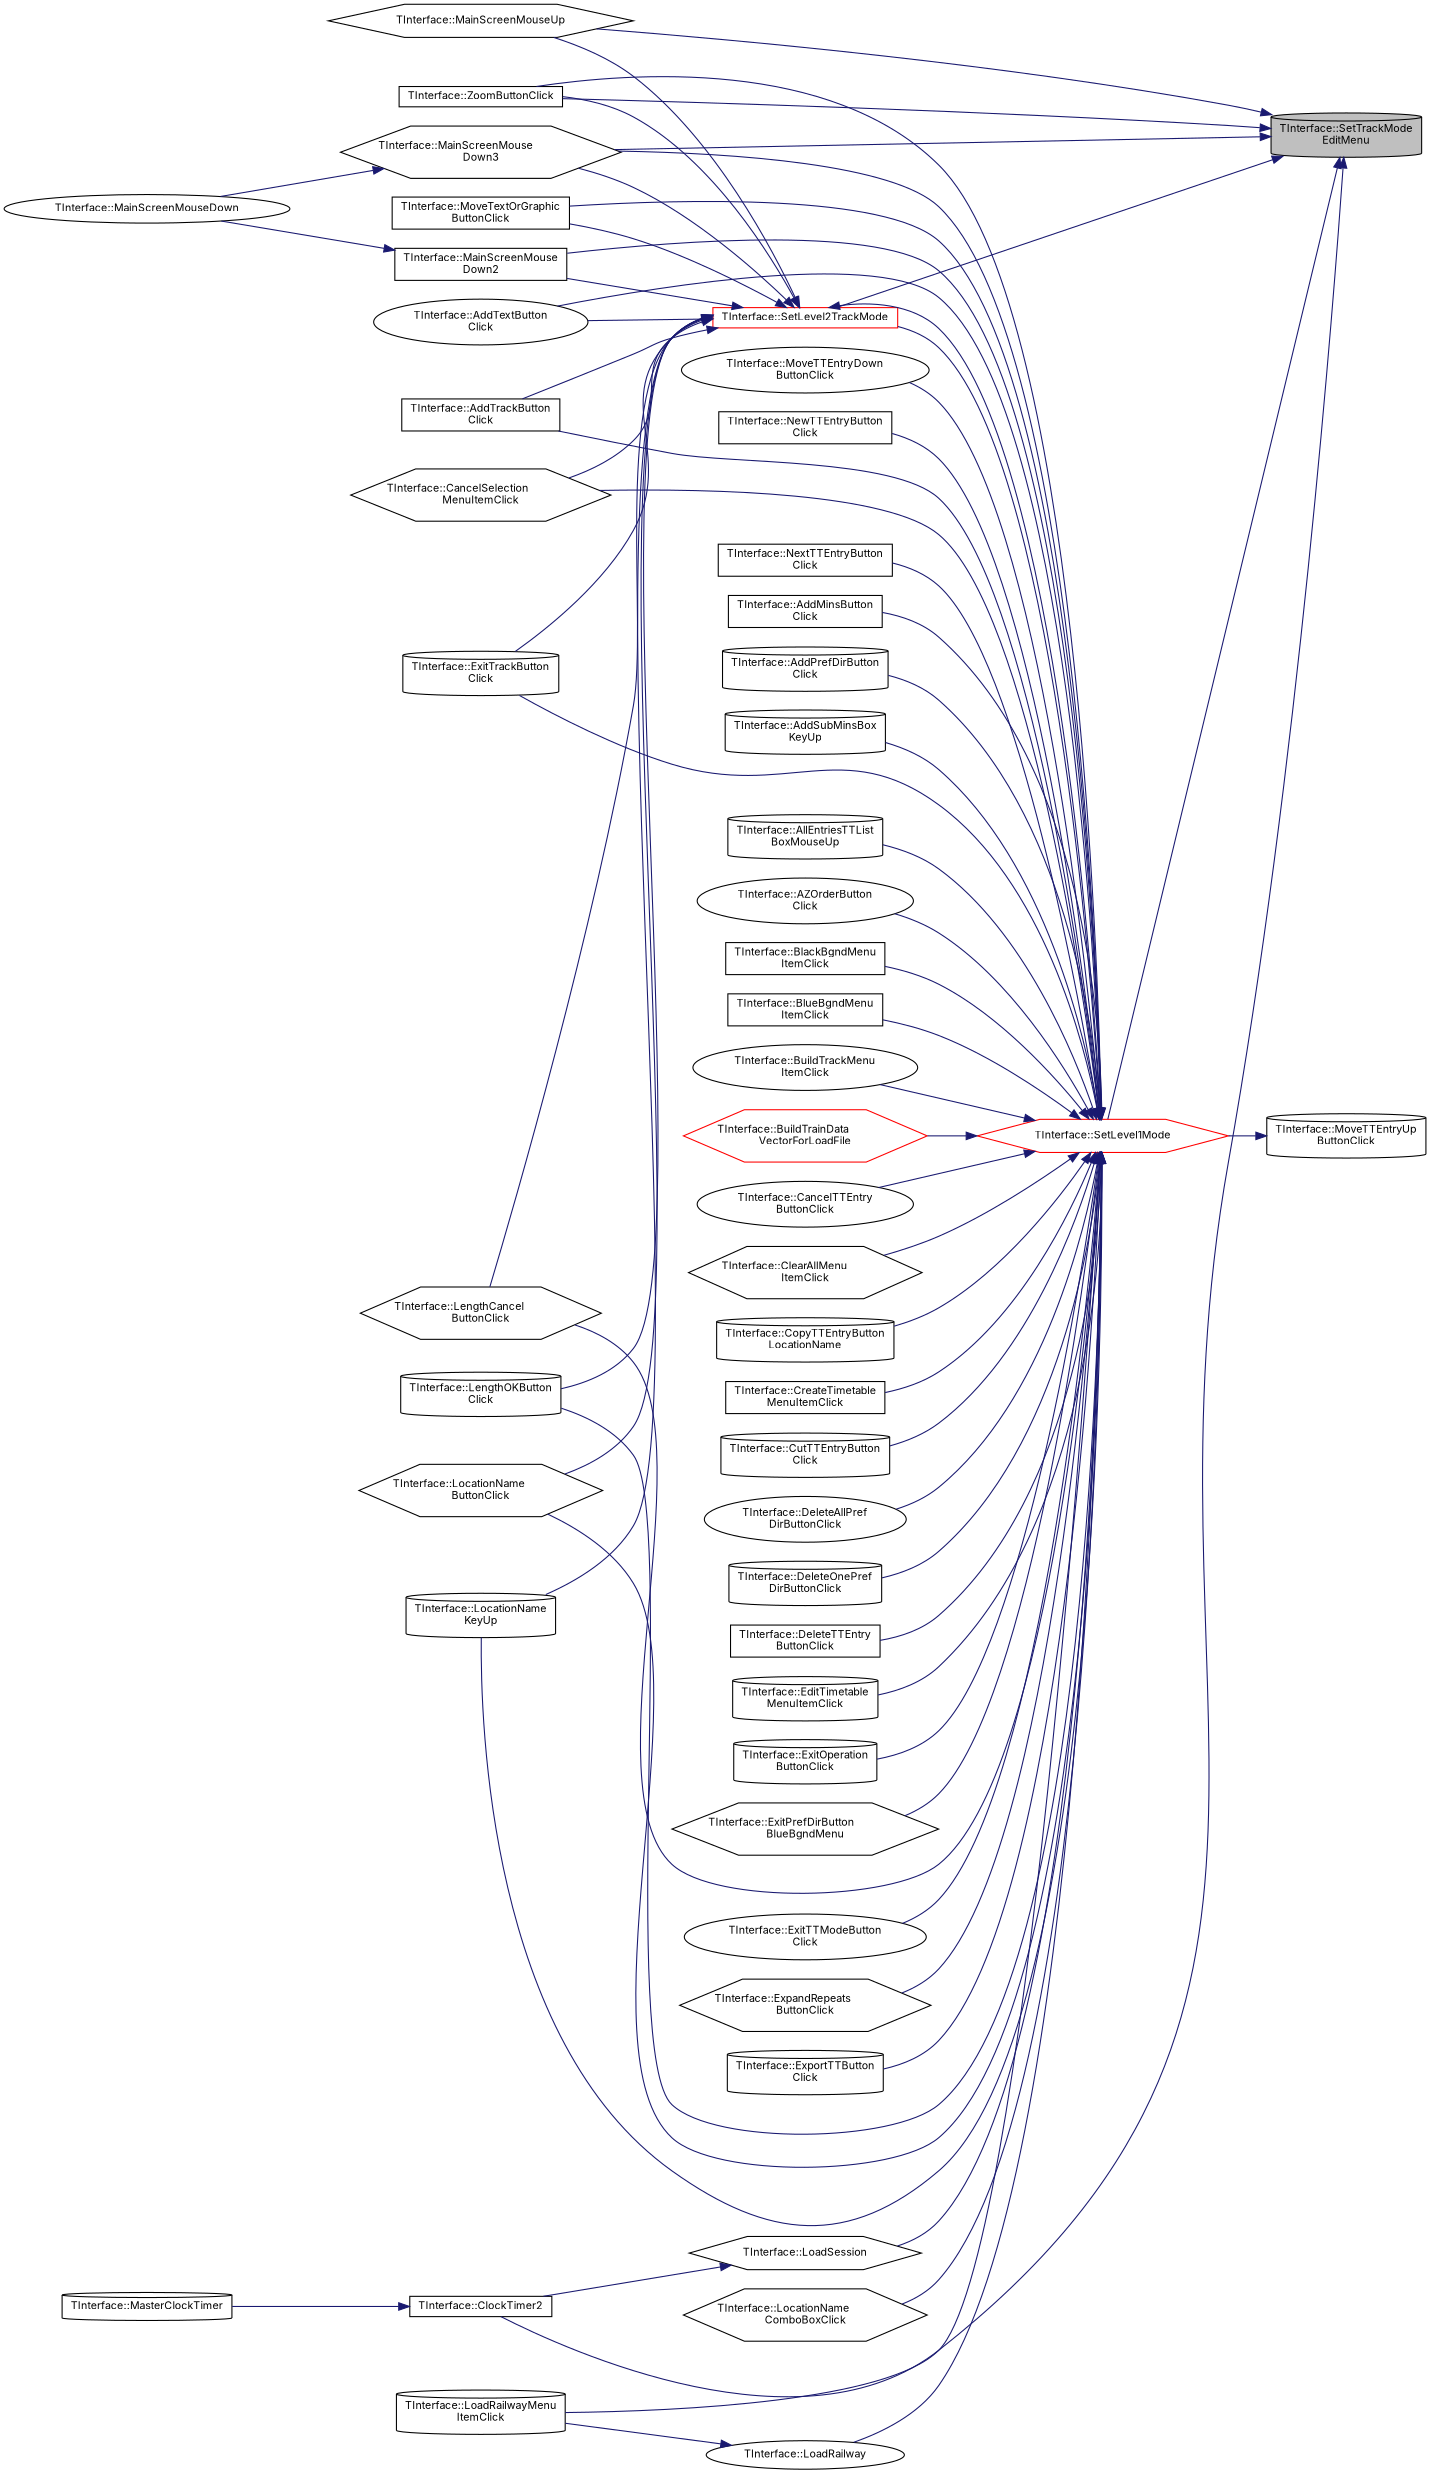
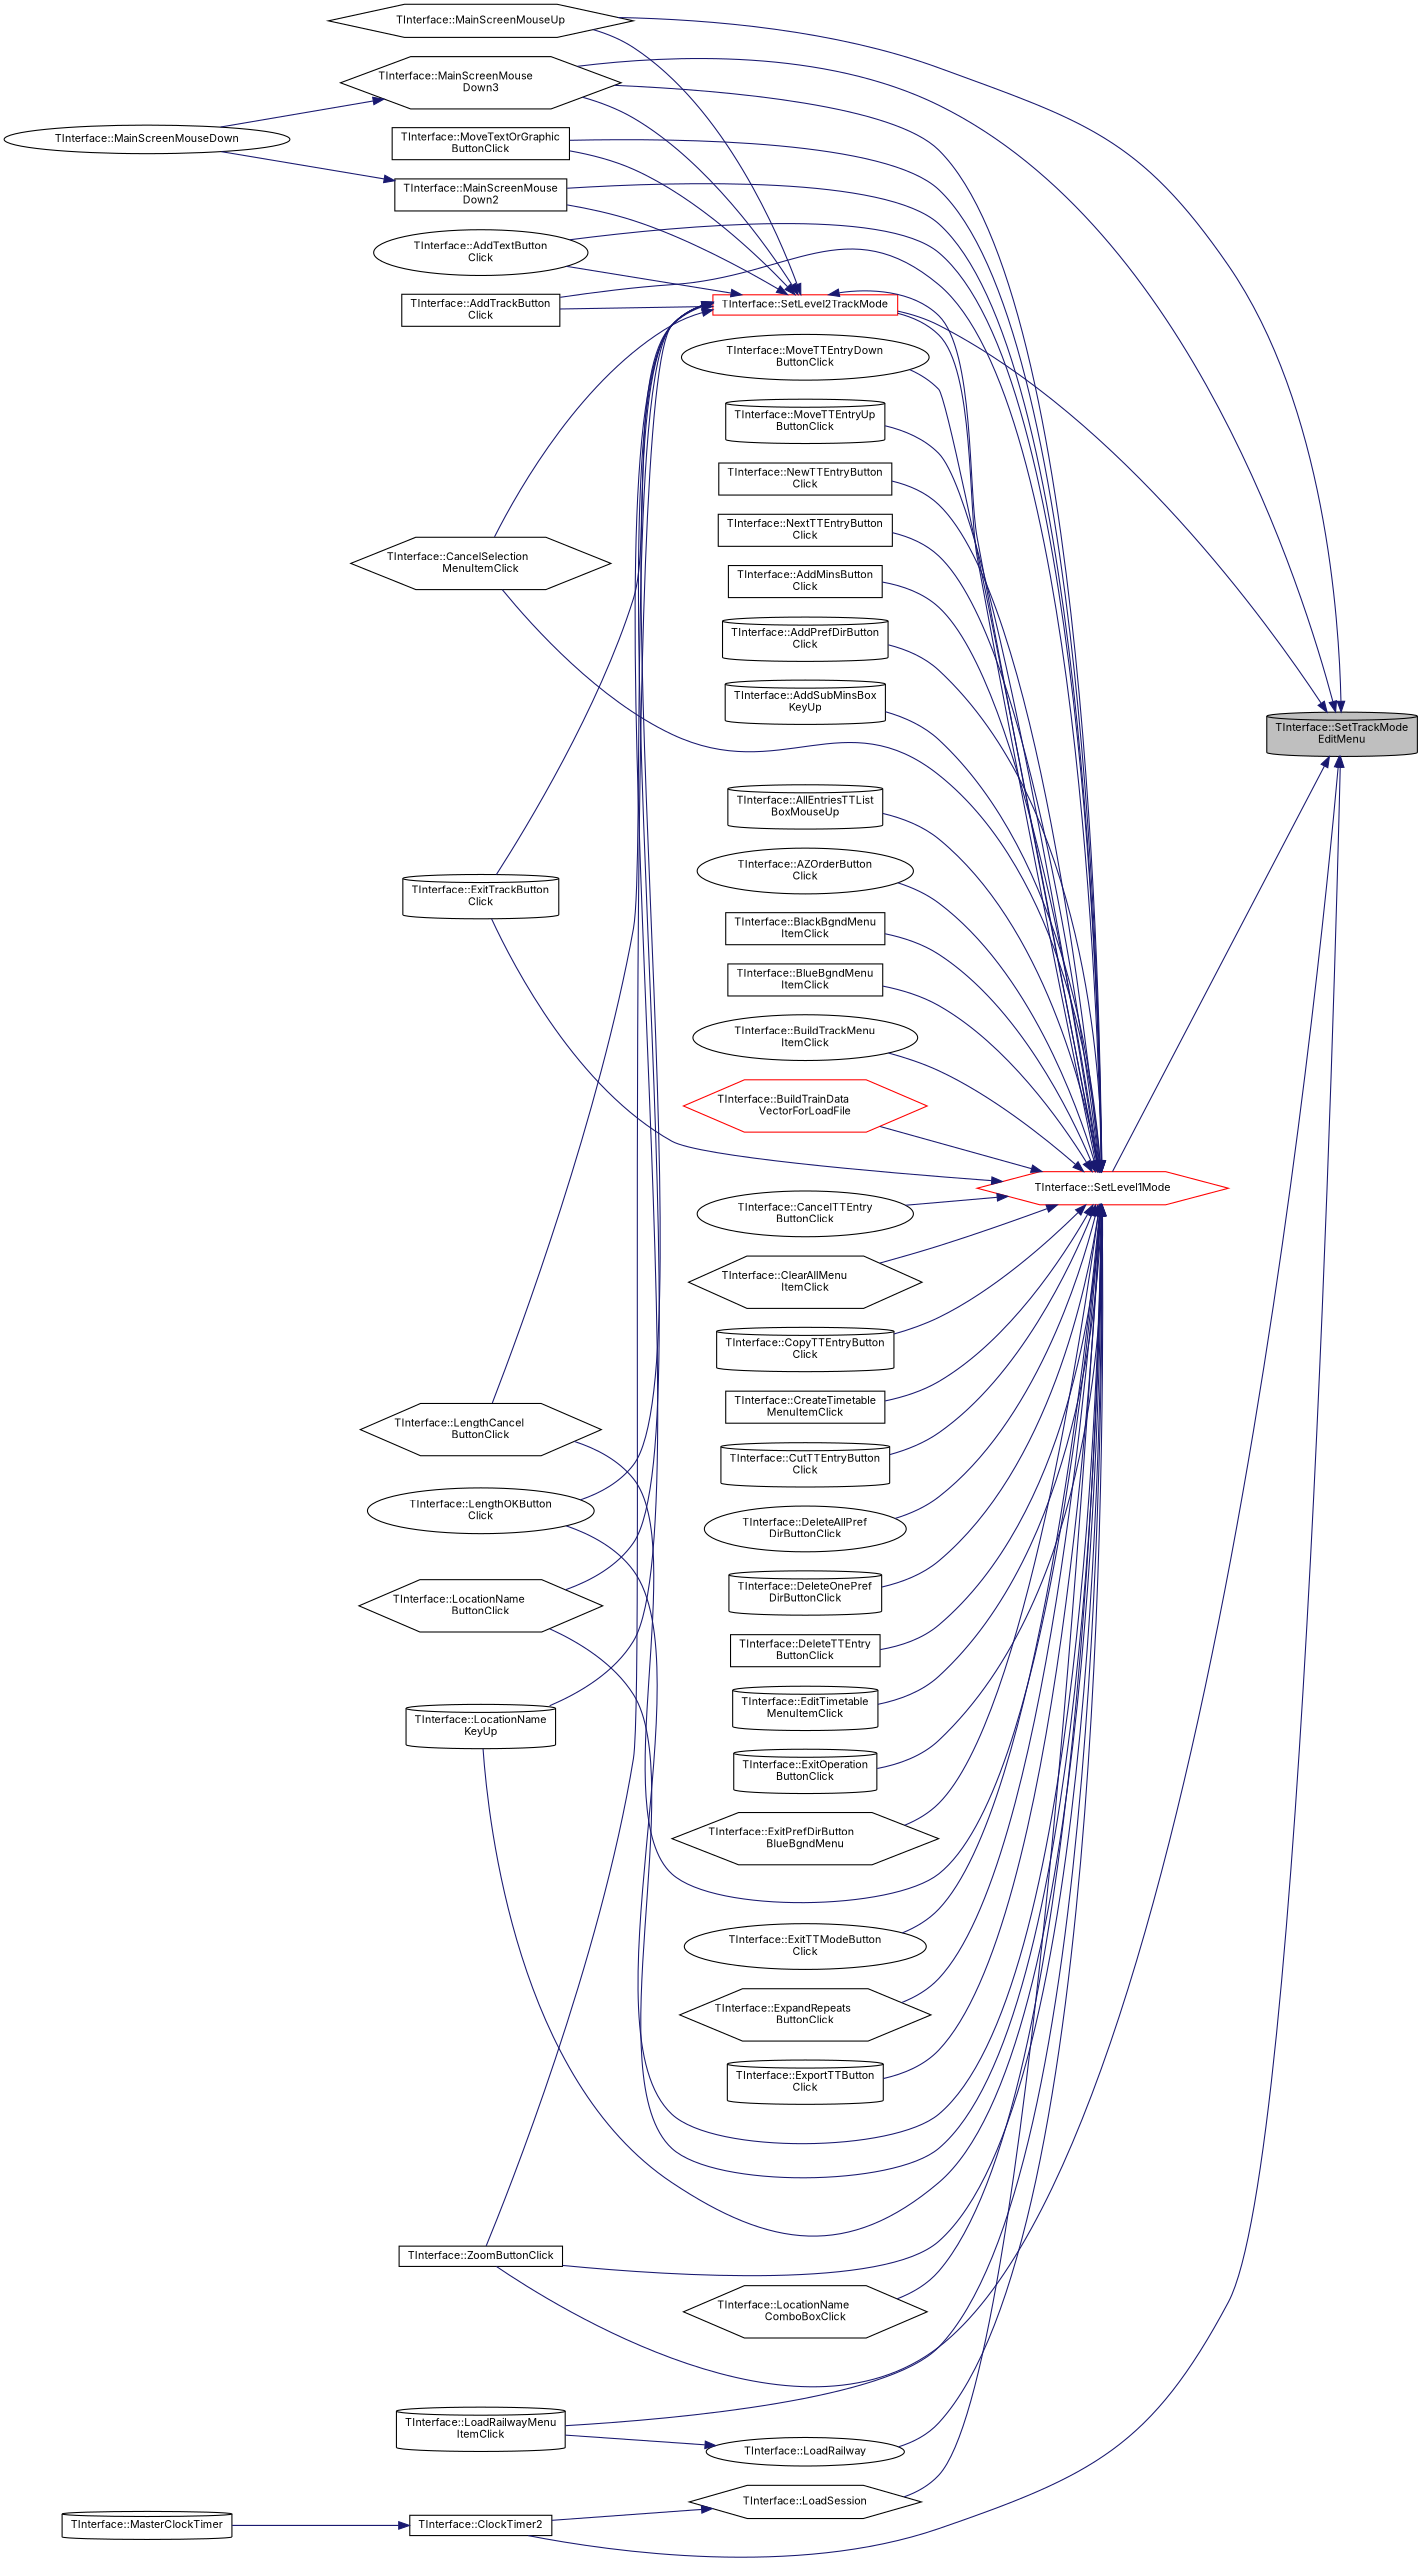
edge "TInterface::SetLevel1Mode" -> "TInterface::MoveTTEntryUp ButtonClick": reversed
node "TInterface::CopyTTEntryButton LocationName": label "TInterface::CopyTTEntryButton LocationName" -> "TInterface::CopyTTEntryButton Click"
node "TInterface::LengthOKButton Click": shape cylinder -> ellipse
